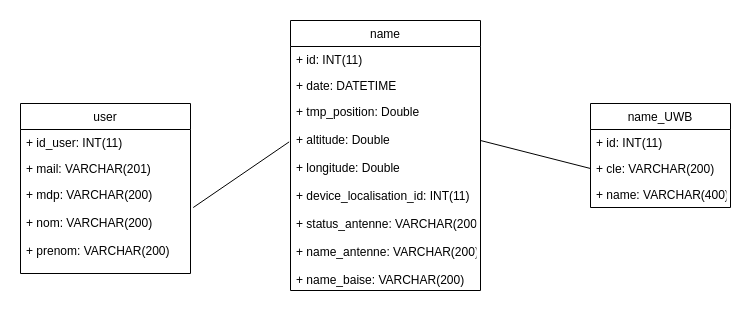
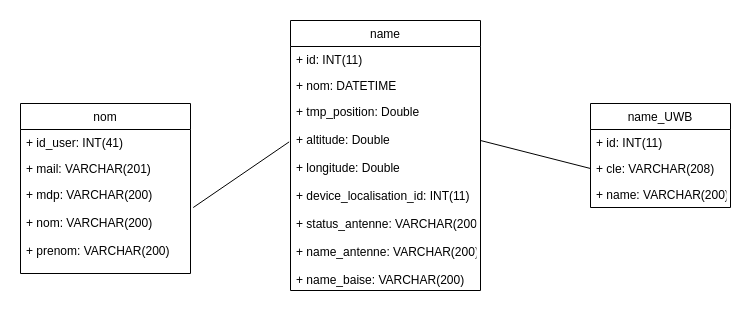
node "+ date: DATETIME": label "+ date: DATETIME" -> "+ nom: DATETIME"
node "user": label "user" -> "nom"
node "+ id_user: INT(11)": label "+ id_user: INT(11)" -> "+ id_user: INT(41)"
node "+ cle: VARCHAR(200)": label "+ cle: VARCHAR(200)" -> "+ cle: VARCHAR(208)"
node "+ name: VARCHAR(400)": label "+ name: VARCHAR(400)" -> "+ name: VARCHAR(200)"
